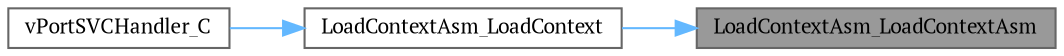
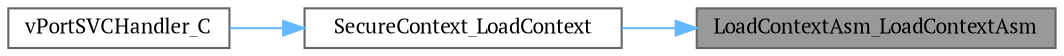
node "LoadContextAsm_LoadContext": label "LoadContextAsm_LoadContext" -> "SecureContext_LoadContext"
